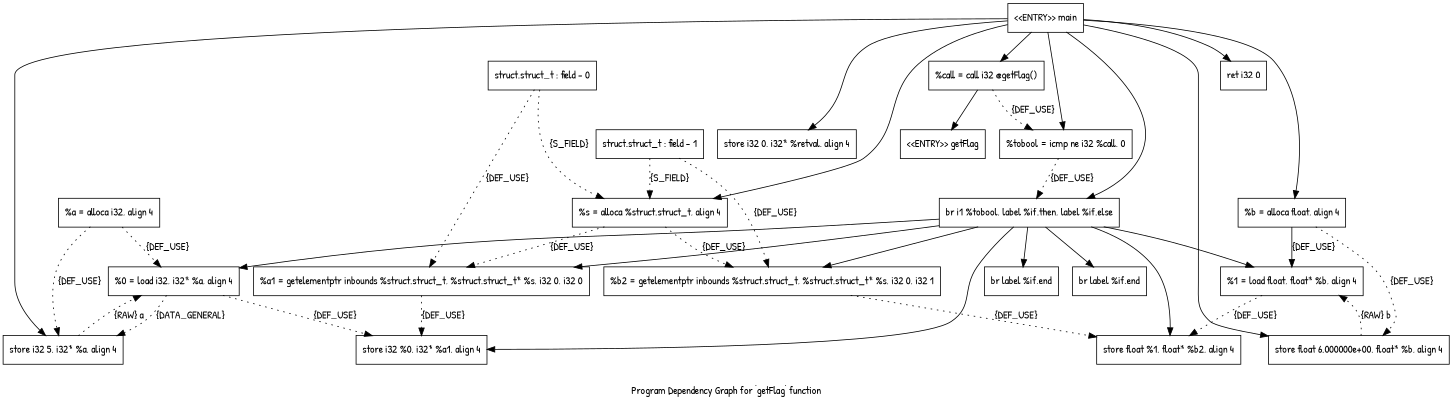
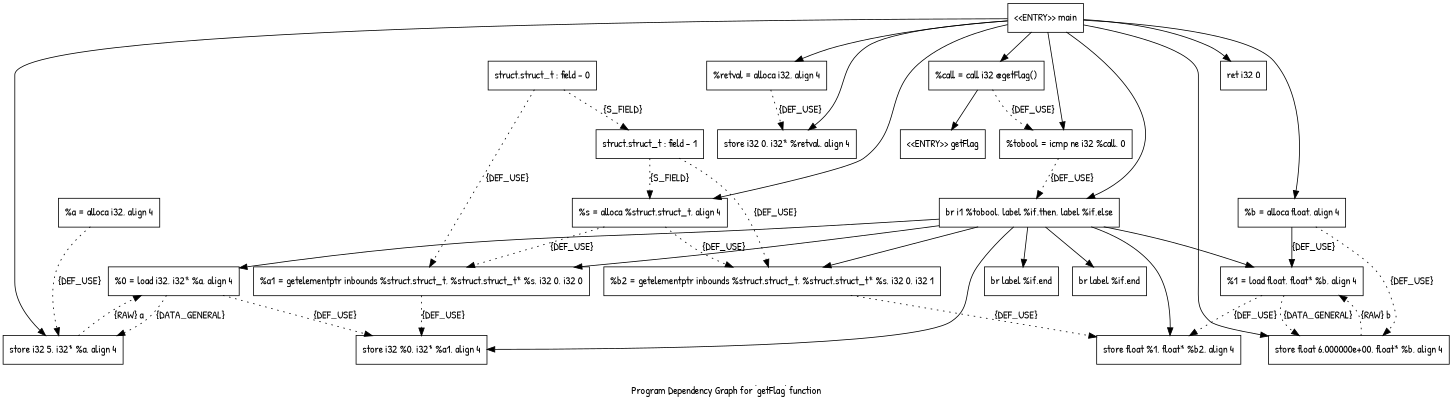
node "%retval = alloca i32, align 4": added
edge "struct.struct_t : field - 0" -> "%s = alloca %struct.struct_t, align 4": now "struct.struct_t : field - 0" -> "struct.struct_t : field - 1"
edge "%a = alloca i32, align 4" -> "%0 = load i32, i32* %a, align 4": removed, label "{DEF_USE}"
edge "%1 = load float, float* %b, align 4" -> "store float 6.000000e+00, float* %b, align 4": added, label "{DATA_GENERAL}"
